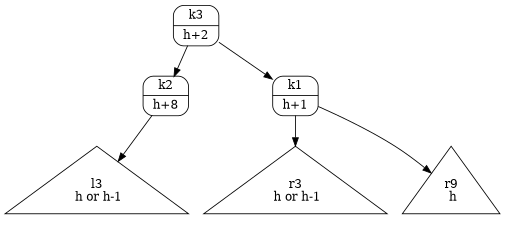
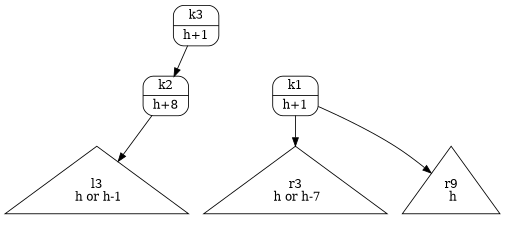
node "k3": text "h+2" -> "h+1"
edge "k3" -> "k1": removed
node "r3 h or h-1": label "r3 h or h-1" -> "r3 h or h-7"
